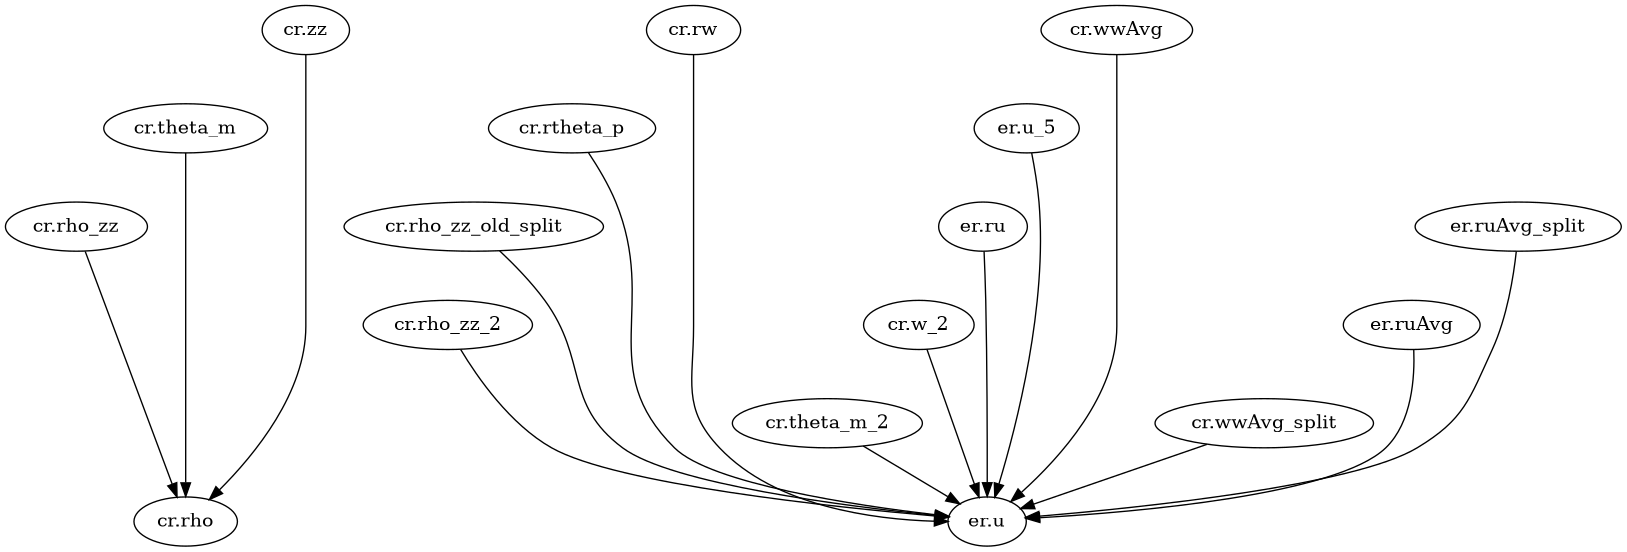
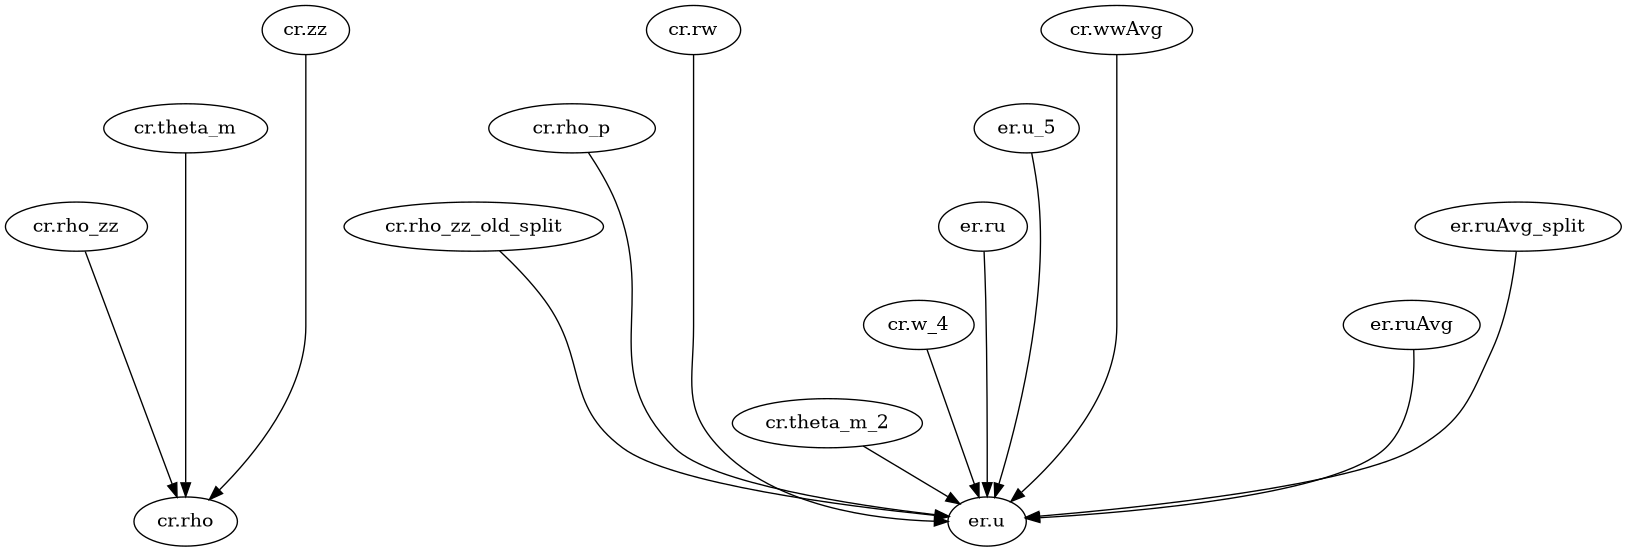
node "cr.rtheta_p": label "cr.rtheta_p" -> "cr.rho_p"
node "cr.rho_zz_2": removed
node "cr.w_2": label "cr.w_2" -> "cr.w_4"
node "cr.wwAvg_split": removed
